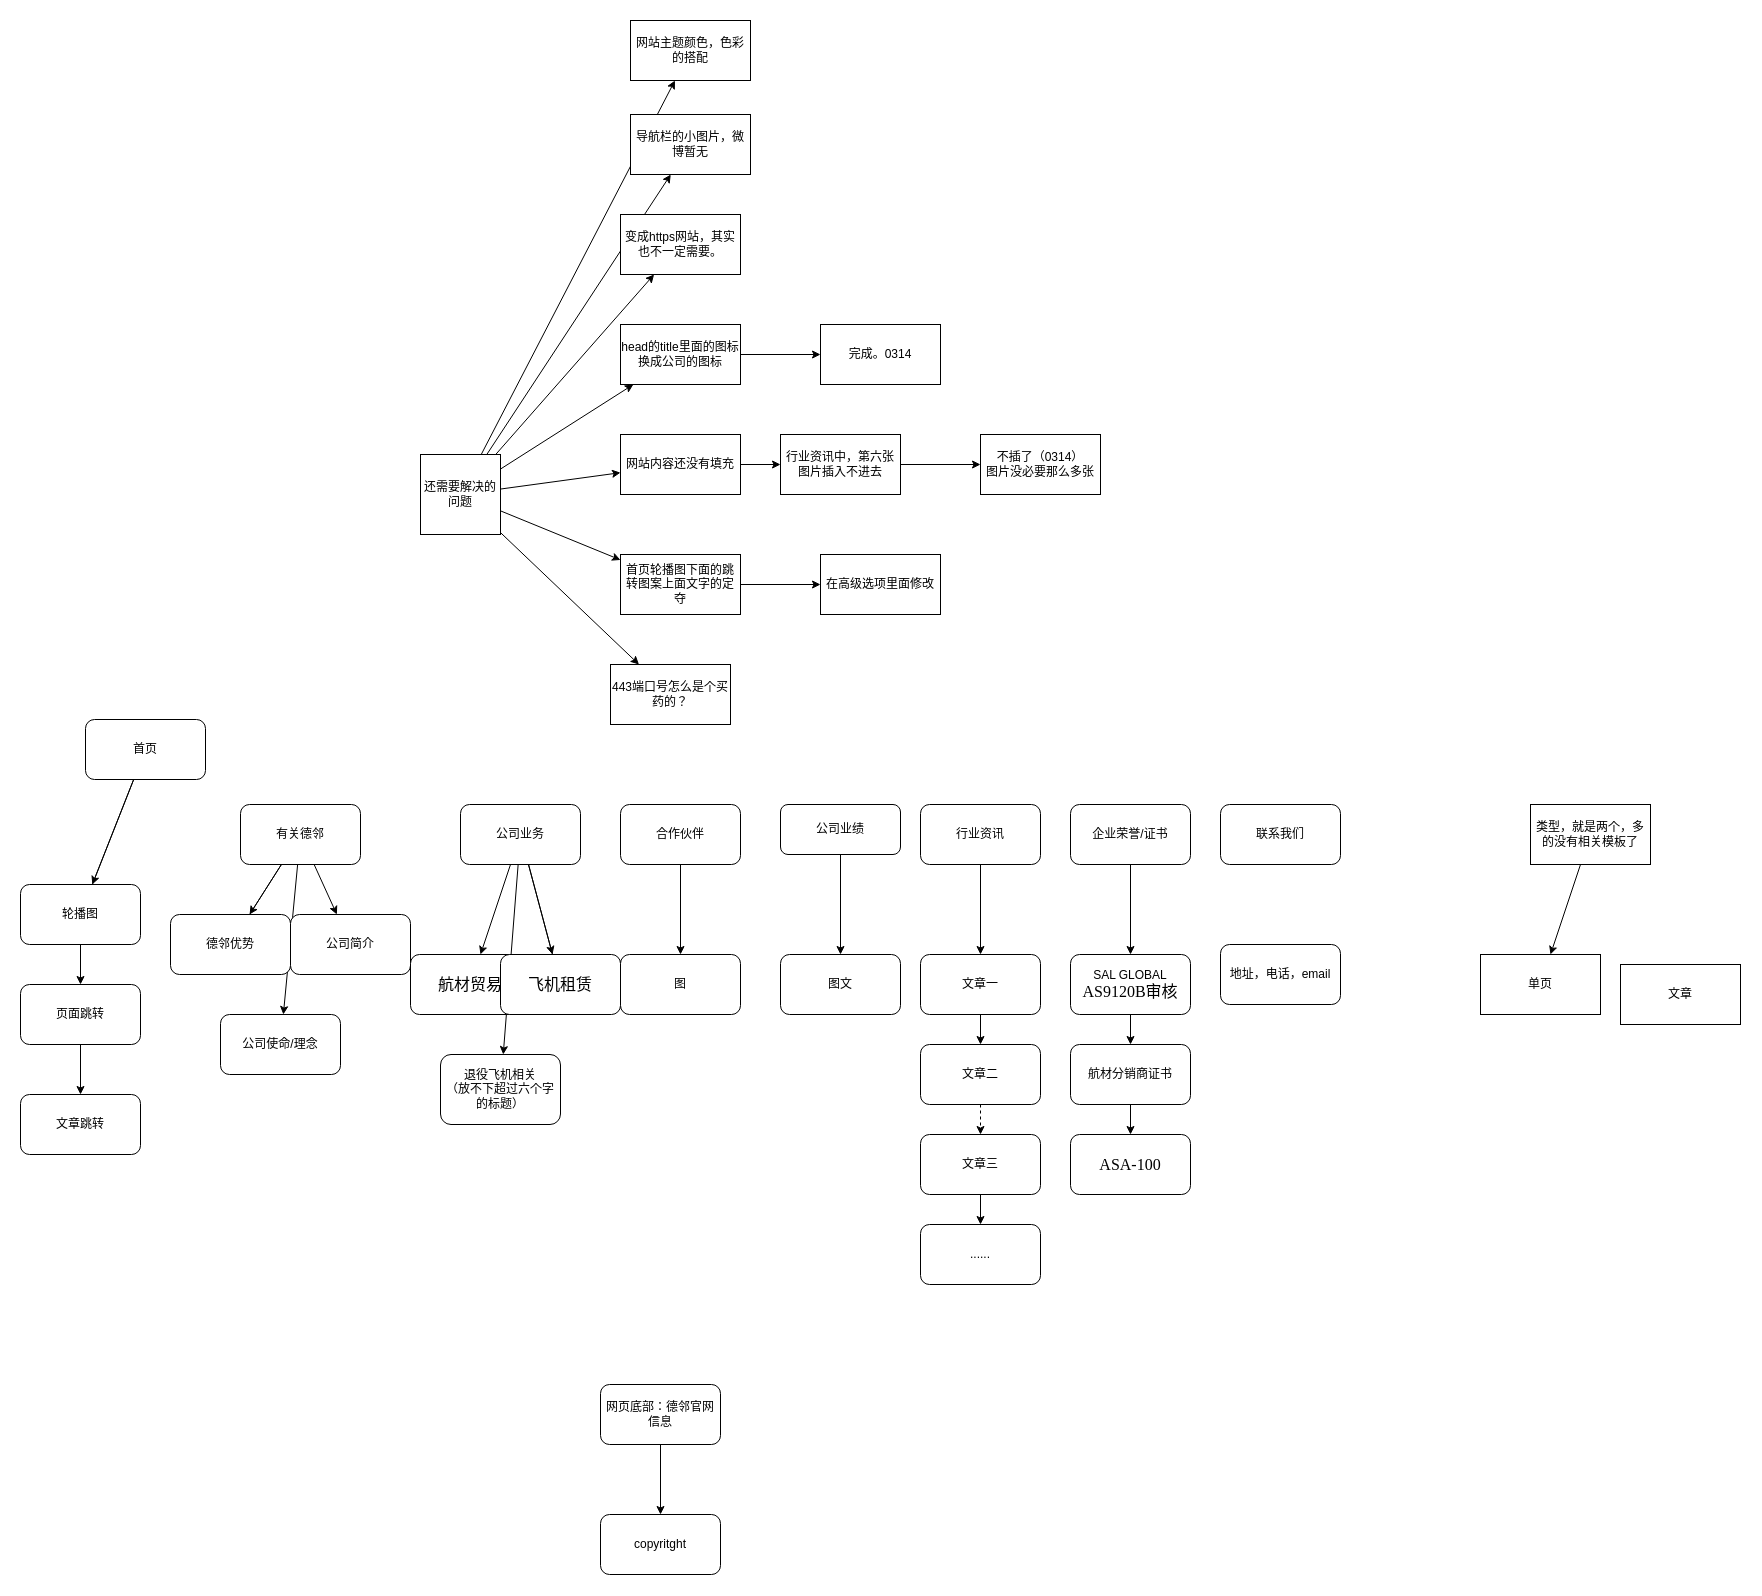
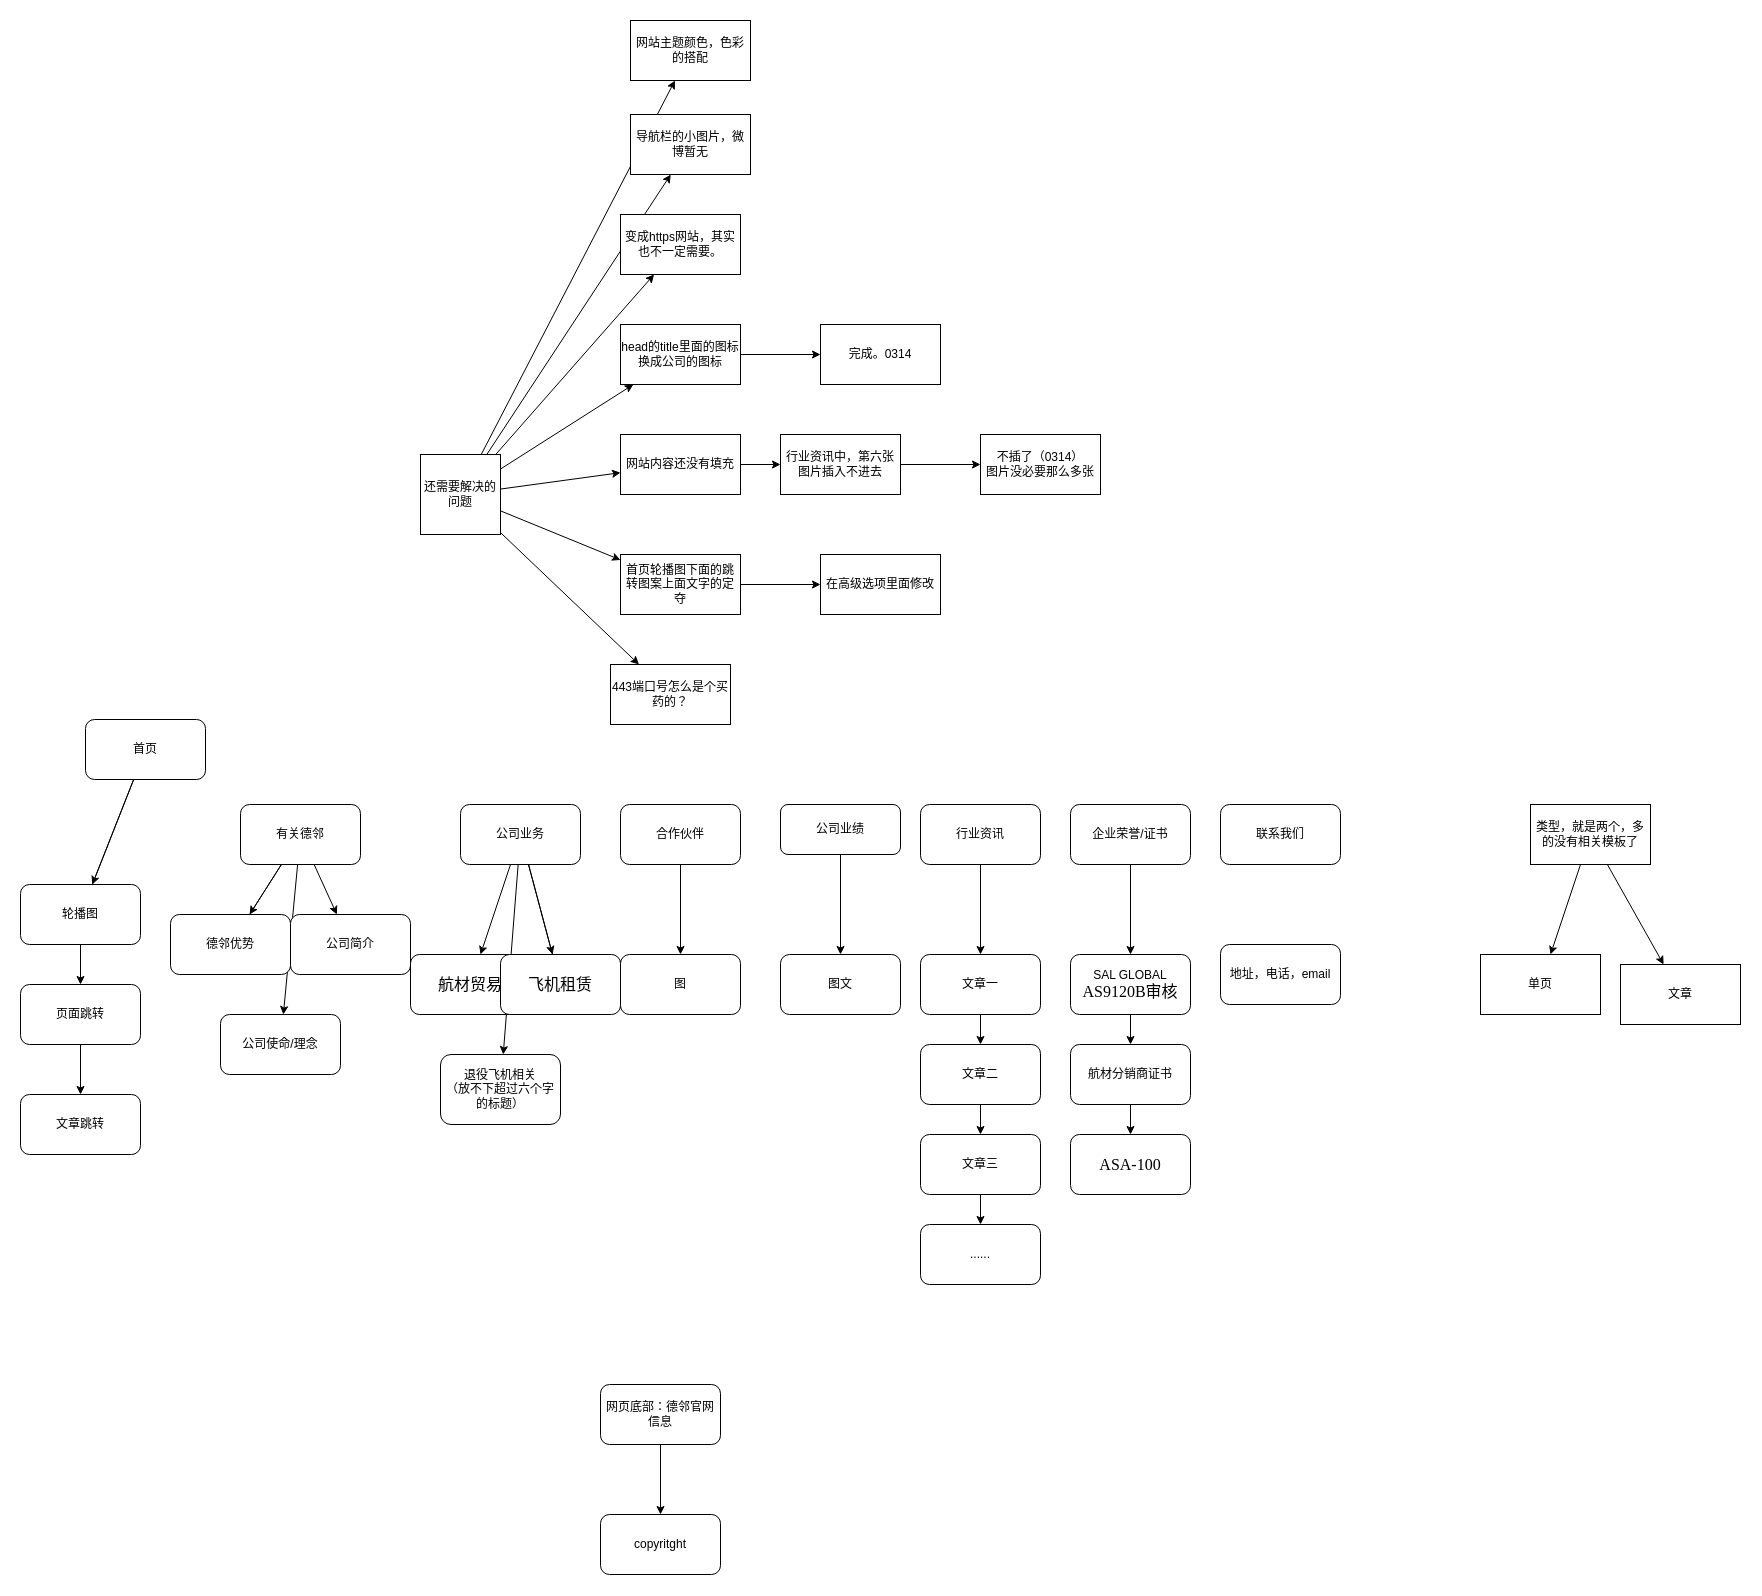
edge "类型，就是两个，多的没有相关模板了" -> "文章": added
edge "文章二" -> "文章三": style dashed -> solid
